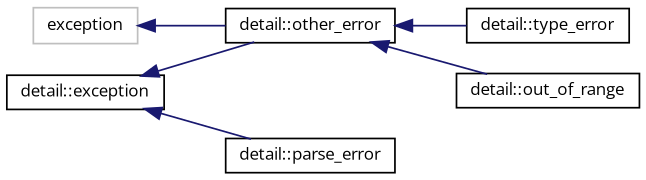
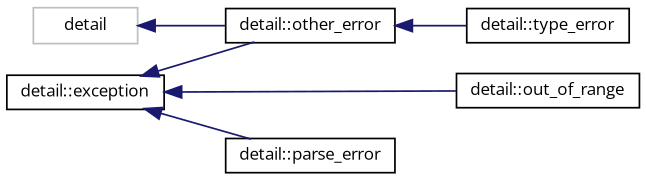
node "exception": label "exception" -> "detail"
edge "detail::out_of_range" -> "detail::other_error": now "detail::out_of_range" -> "detail::exception"
